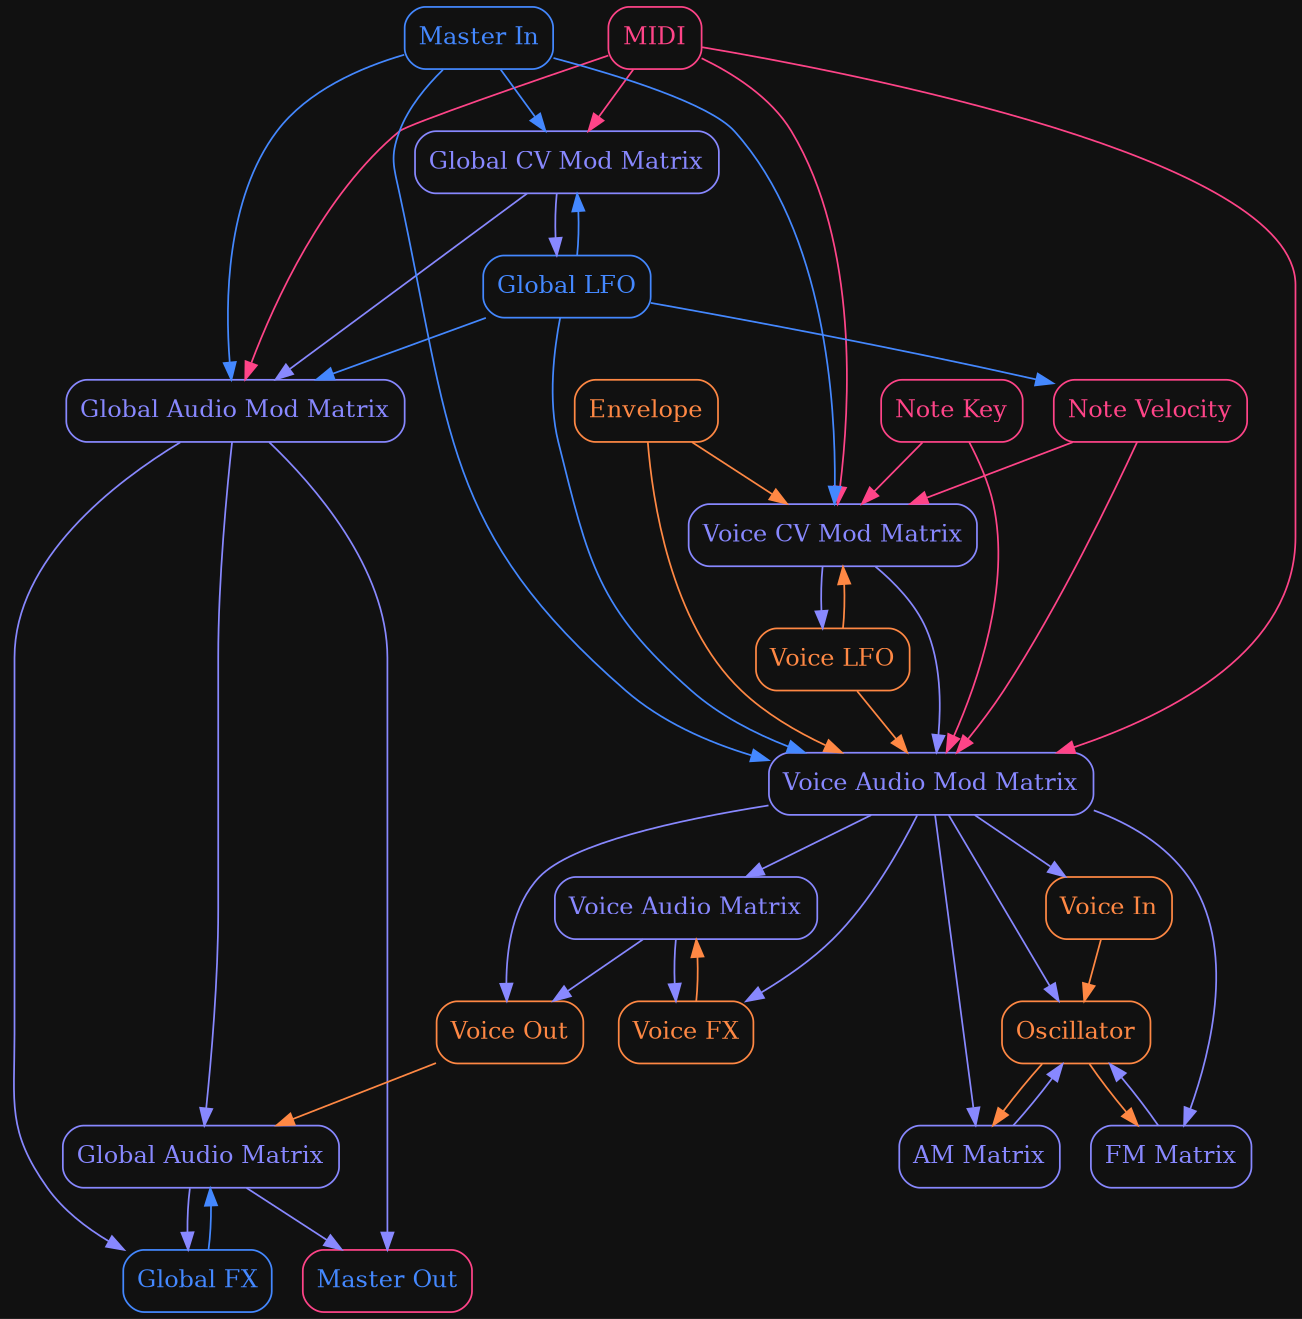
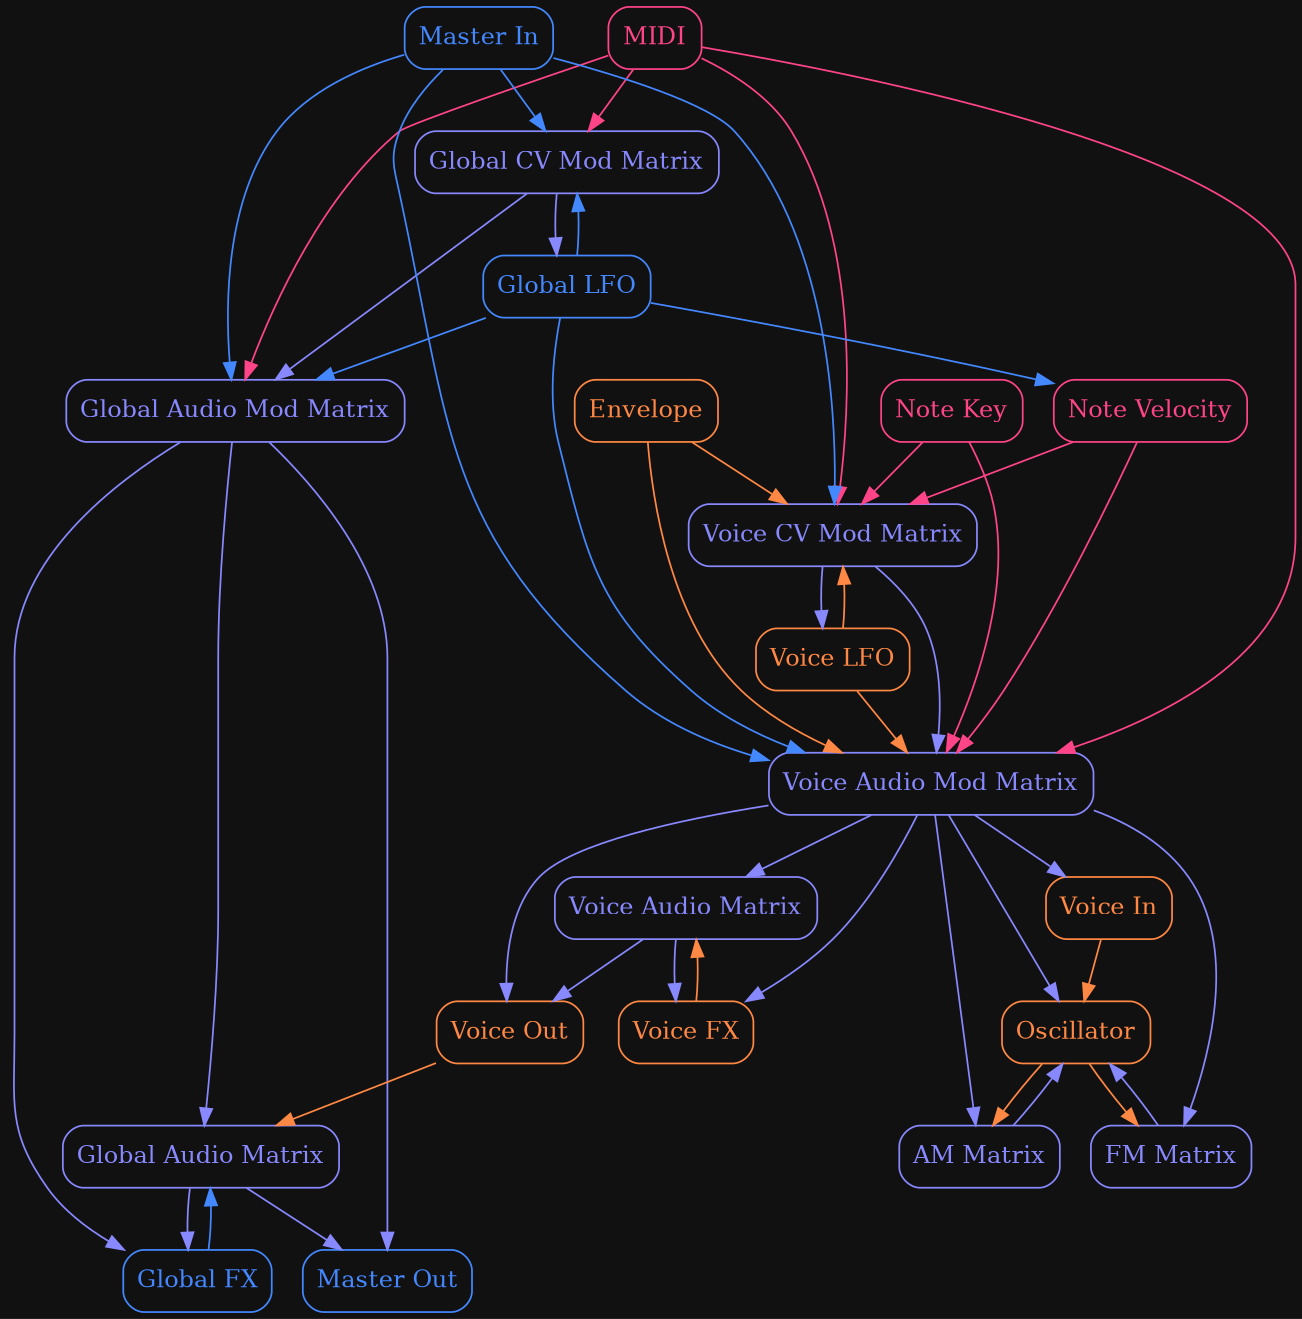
node "Master Out": color #ff4488 -> #4488ff
